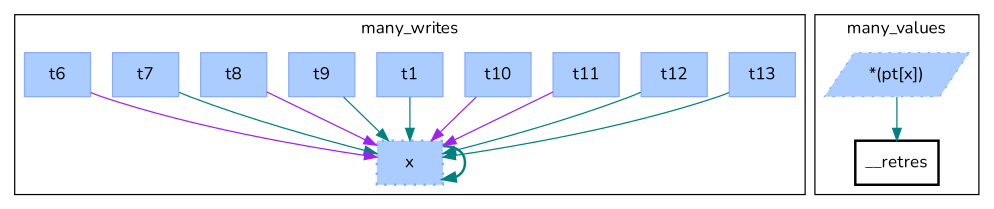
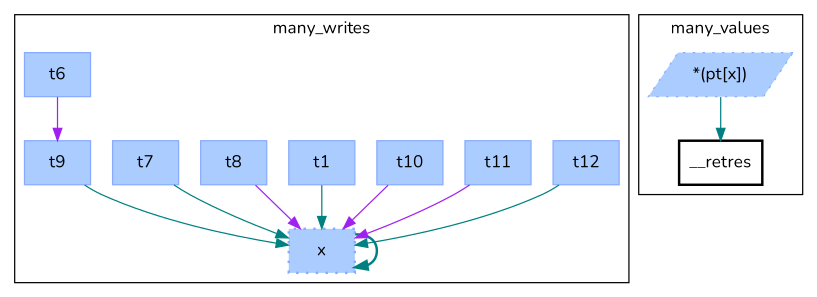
node "t13": removed
edge "t6" -> "x": now "t6" -> "t9"
